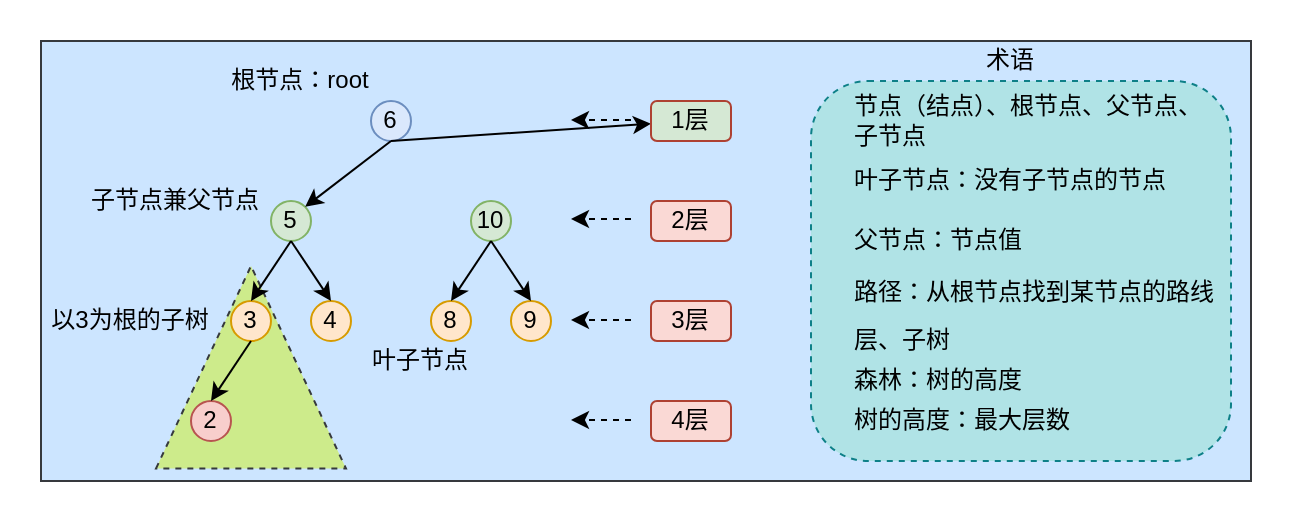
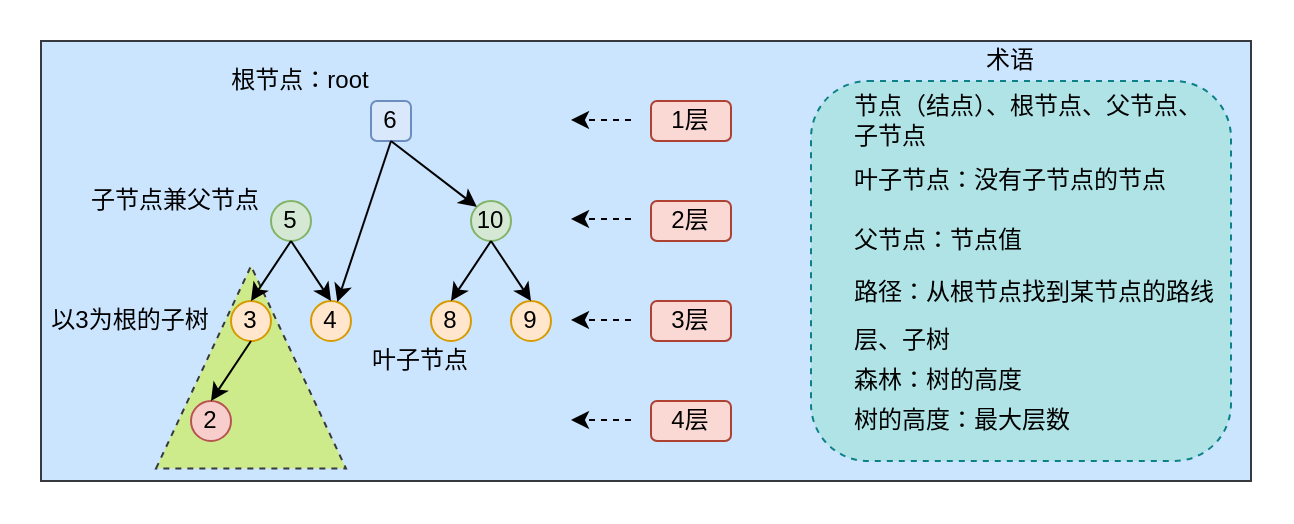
node "6": shape ellipse -> rounded rectangle
node "1层": fillcolor #d5e8d4 -> #fad9d5
edge "6" -> "1层": now "6" -> "10"
edge "6" -> "5": now "6" -> "4"
